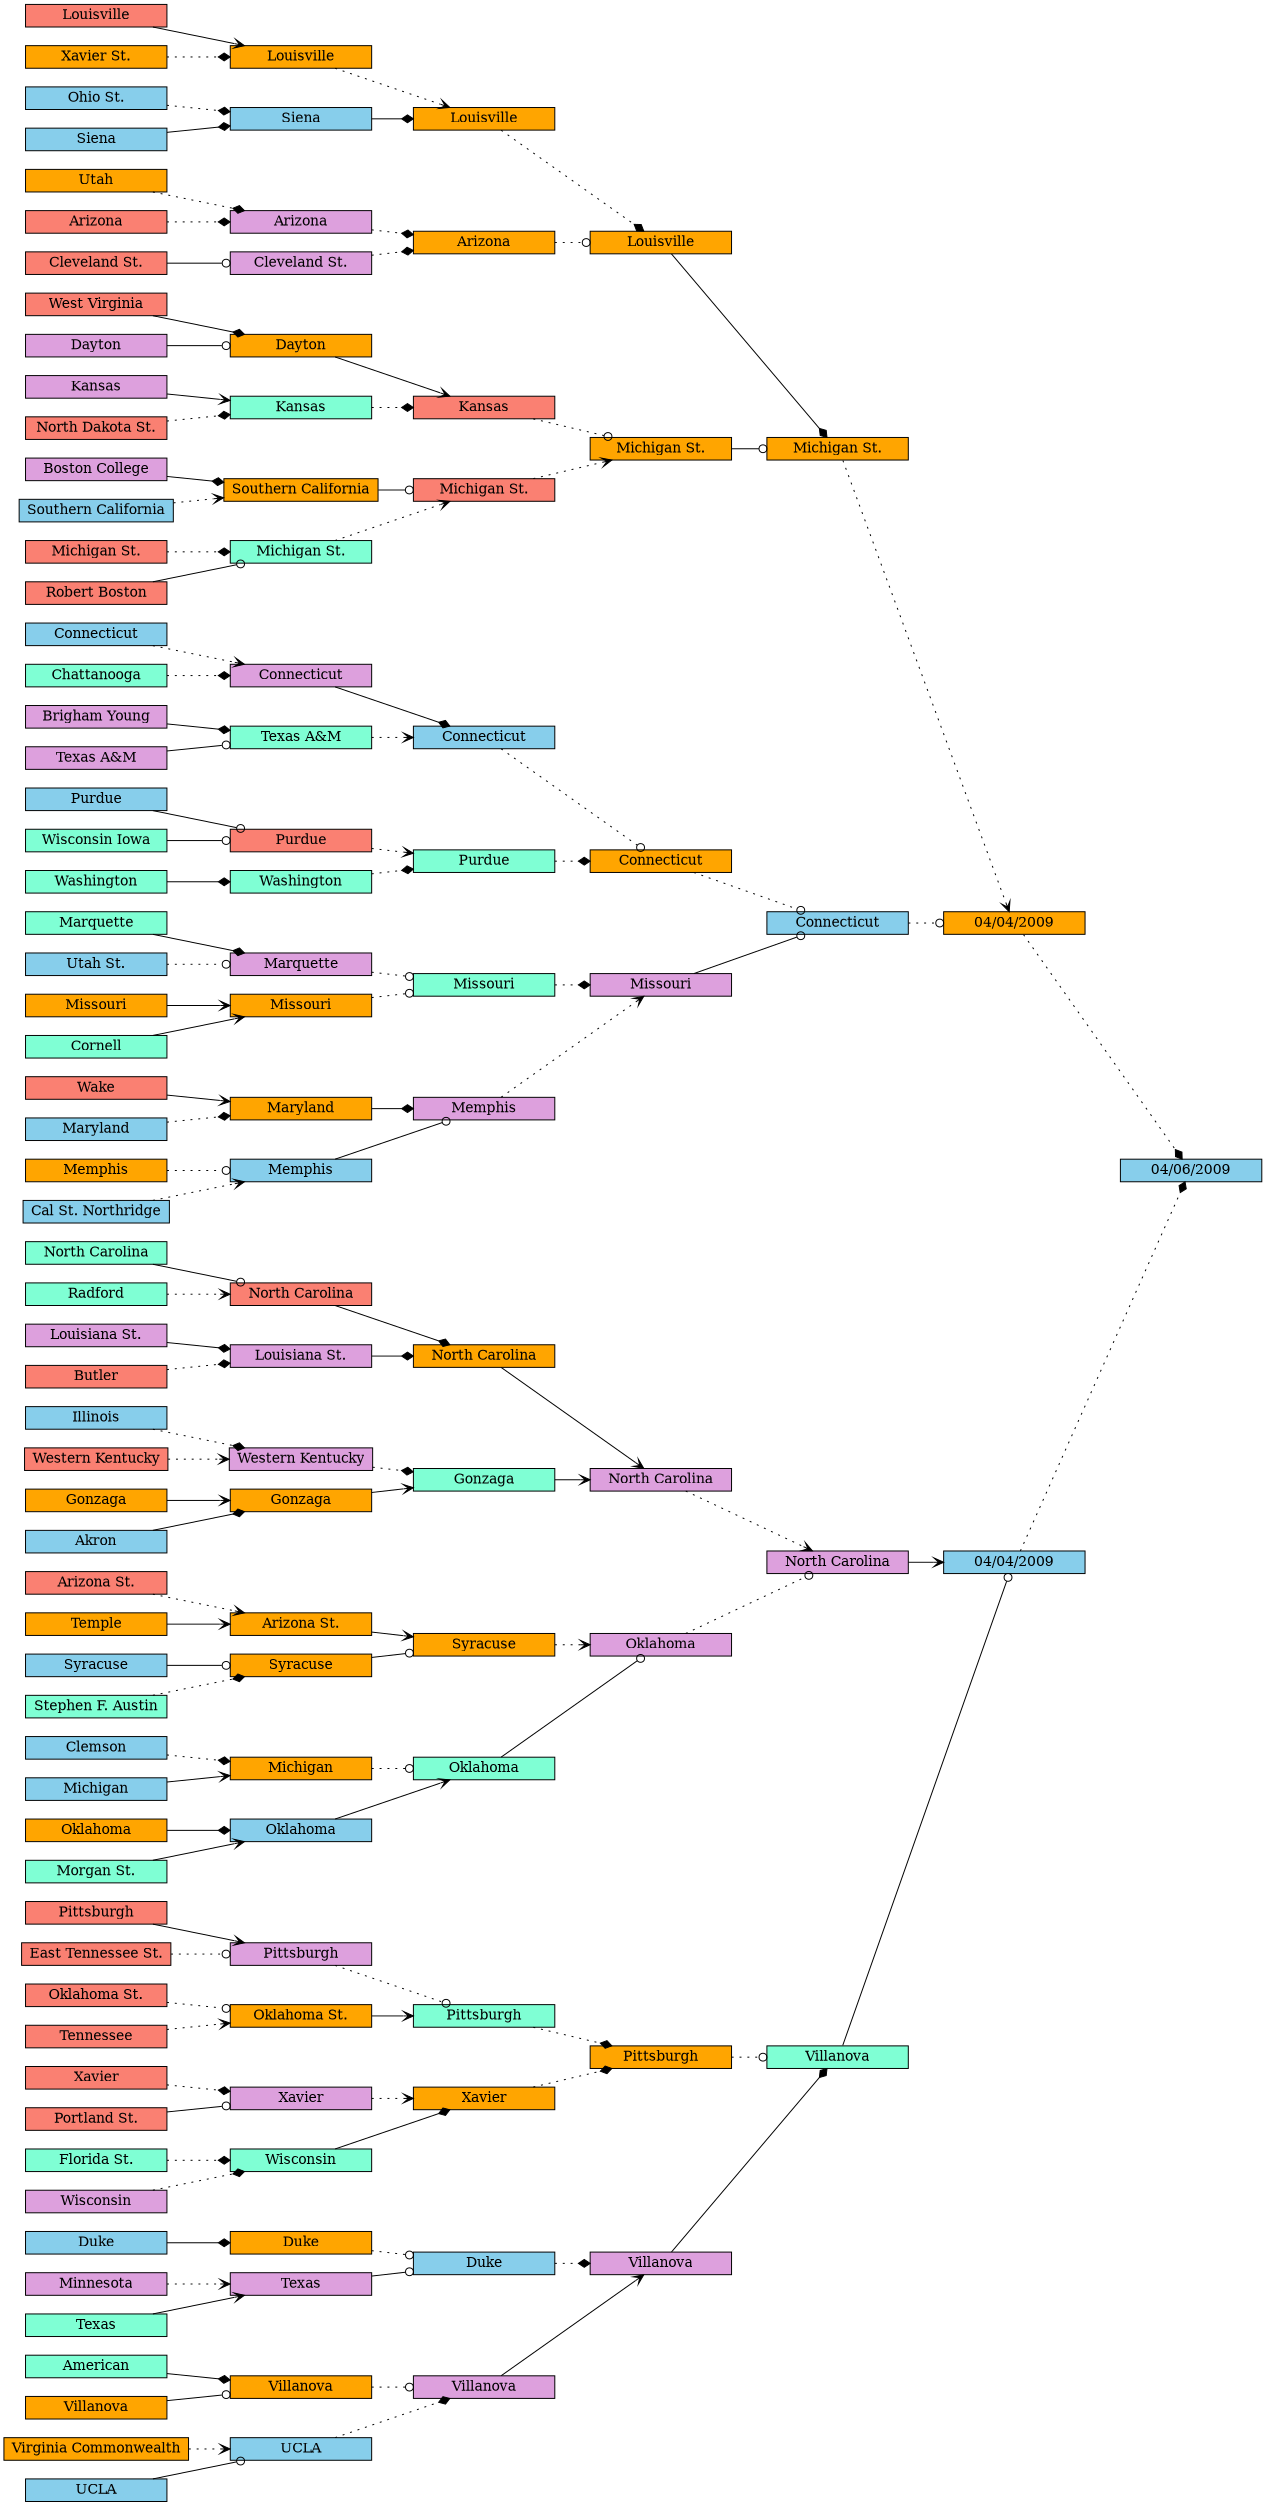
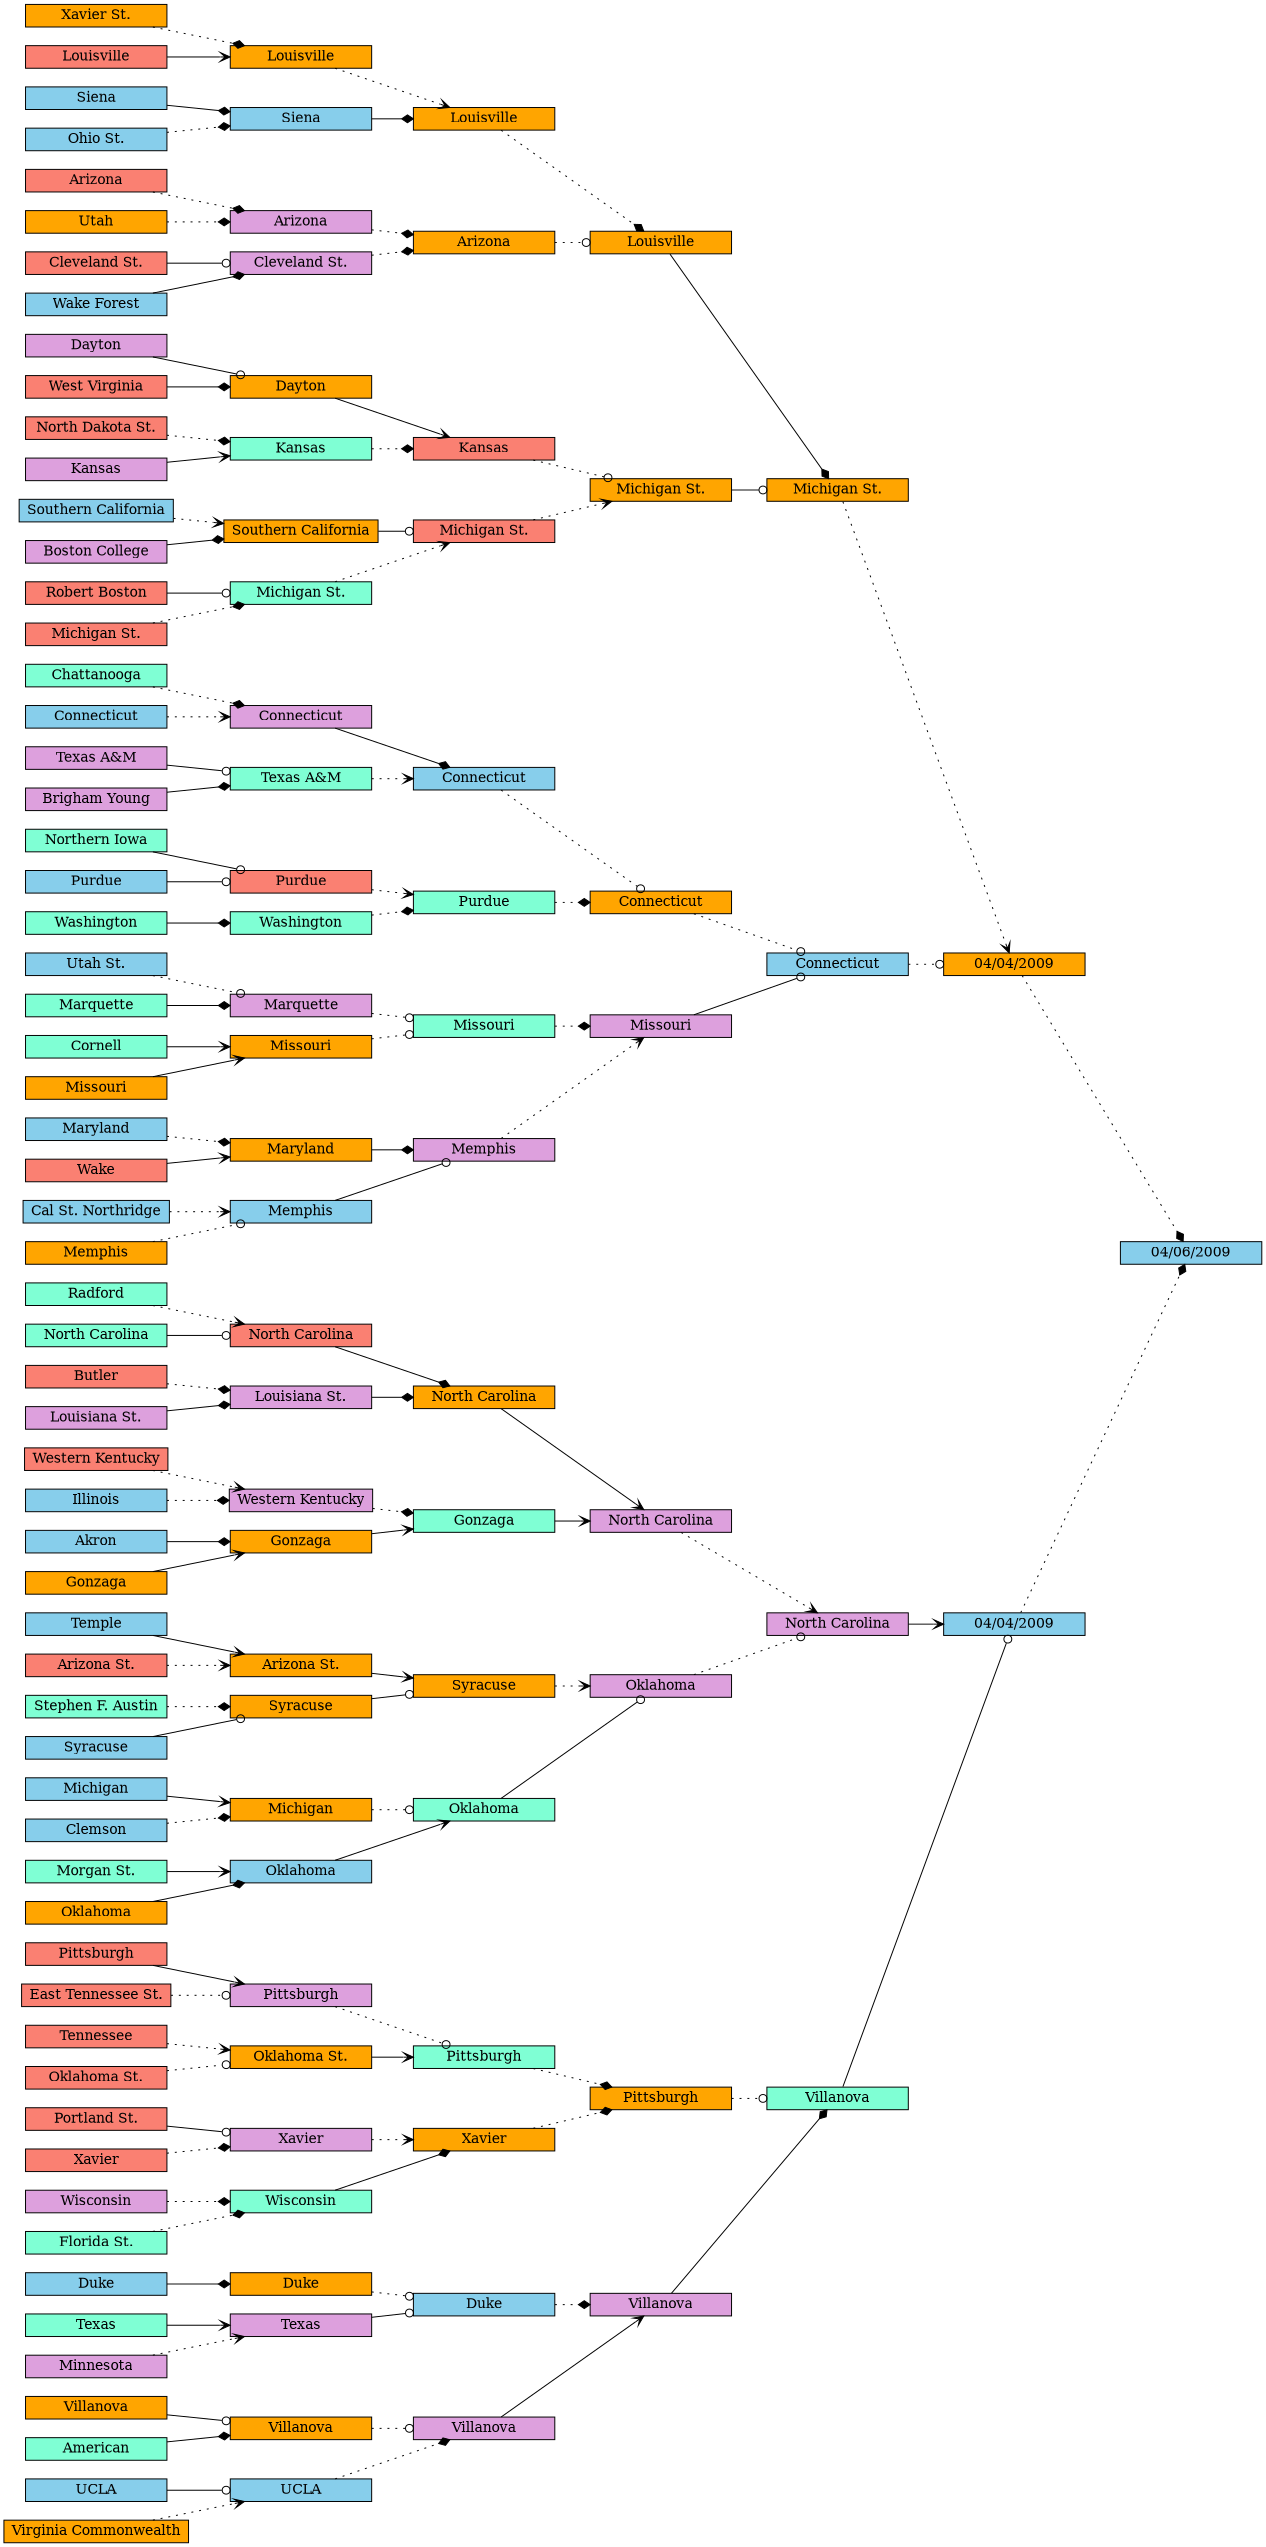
node "Wake Forest": added
node "Wisconsin Iowa": label "Wisconsin Iowa" -> "Northern Iowa"
node "Temple": fillcolor orange -> skyblue
